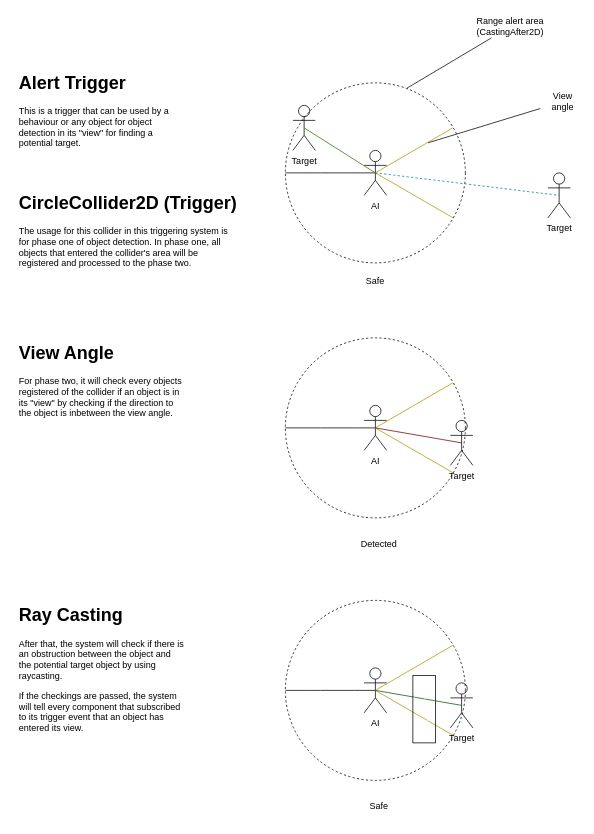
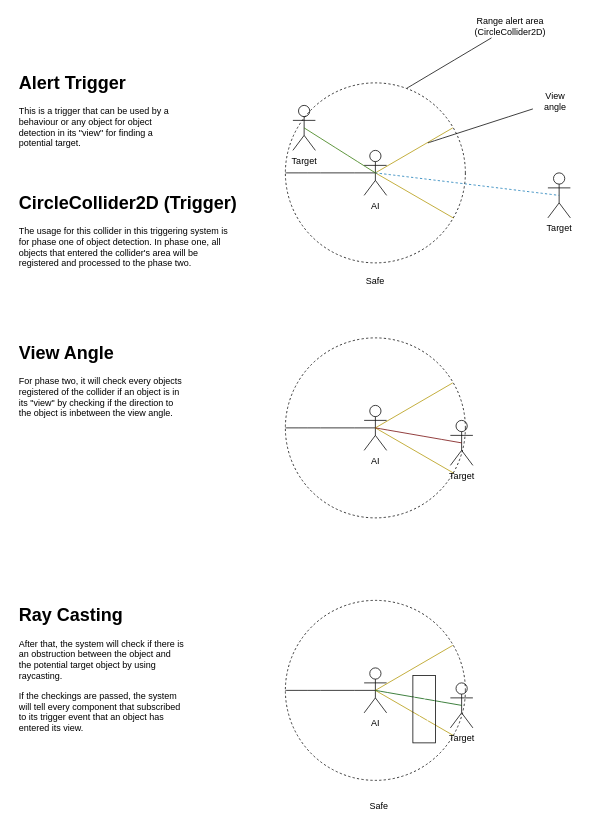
node "Range alert area (CastingAfter2D)": label "Range alert area (CastingAfter2D)" -> "Range alert area (CircleCollider2D)"
node "View angle": moved (563, 102) -> (555, 102)
node "Detected": removed
